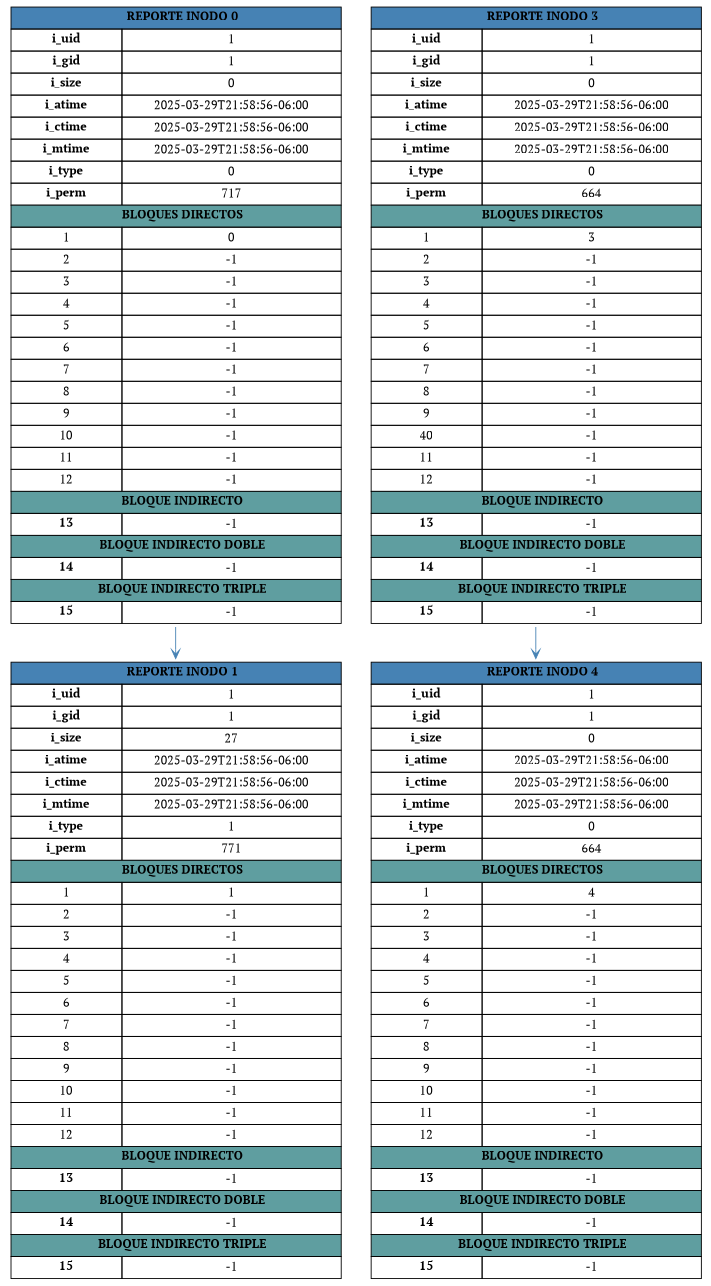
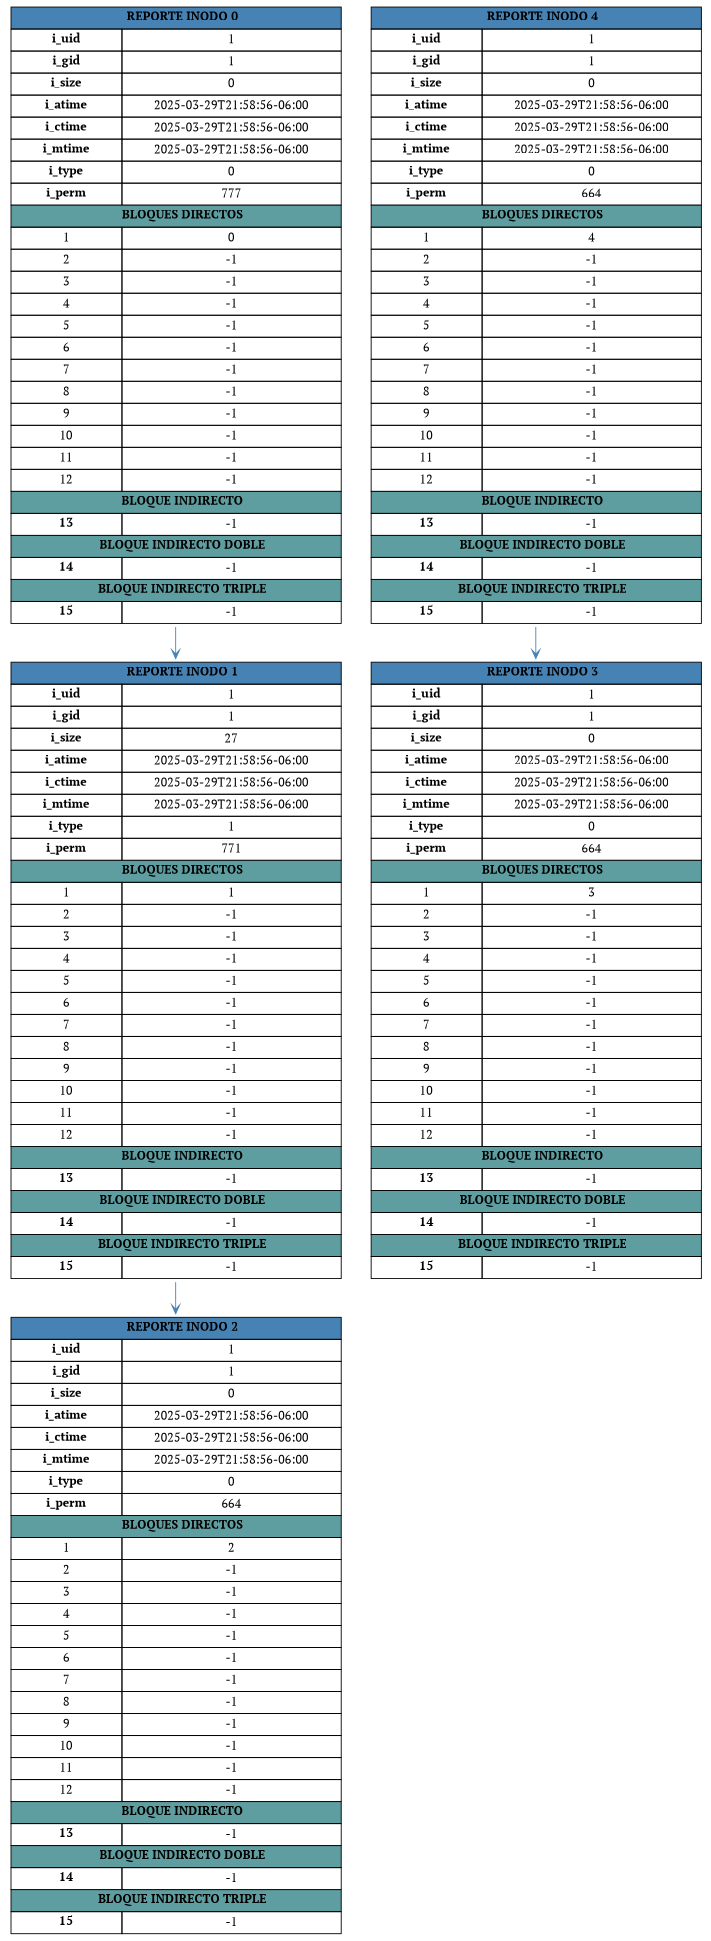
node "REPORTE INODO 0": text "717" -> "777"
node "REPORTE INODO 3": text "40" -> "10"
edge "REPORTE INODO 3" -> "REPORTE INODO 4": reversed
node "REPORTE INODO 2": added
